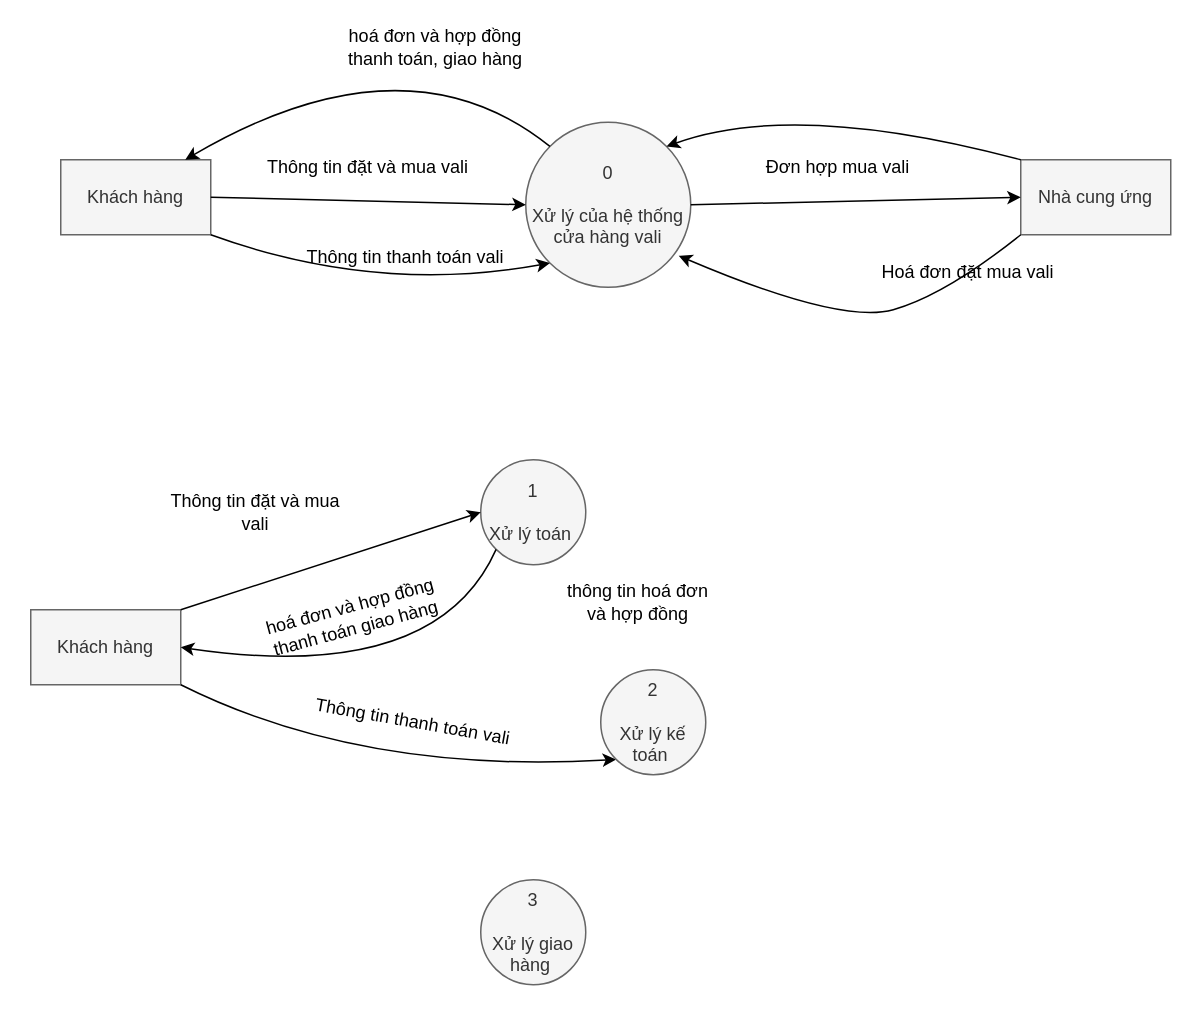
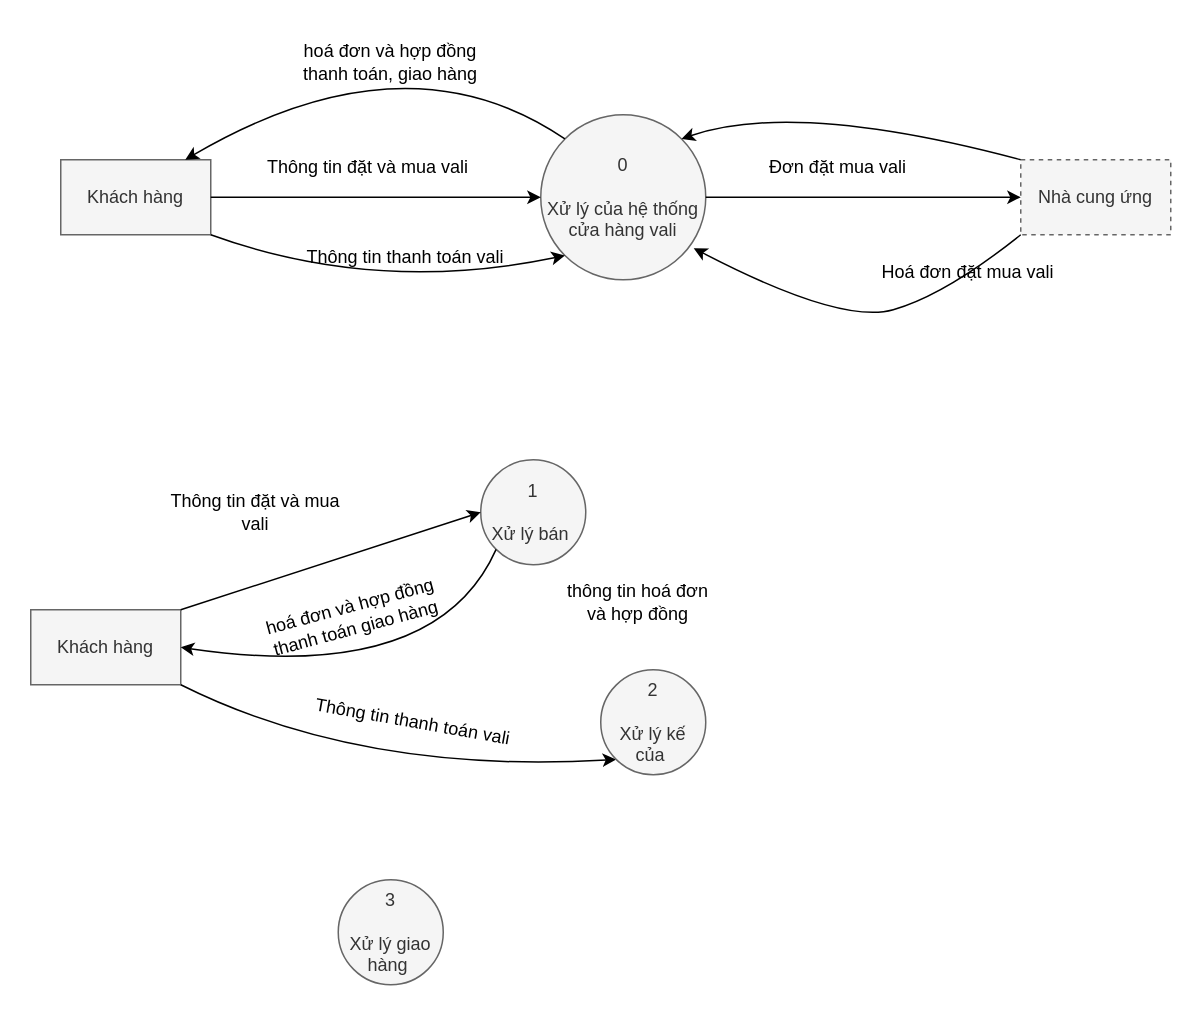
node "hoá đơn và hợp đồng thanh toán, giao hàng": moved (436, 47) -> (391, 62)
node "Đơn hợp mua vali": label "Đơn hợp mua vali" -> "Đơn đặt mua vali"
node "Nhà cung ứng": style solid -> dashed
node "0 Xử lý của hệ thống cửa hàng vali": moved (608, 205) -> (623, 197)
node "1 Xử lý toán": label "1 Xử lý toán" -> "1 Xử lý bán"
node "2 Xử lý kế toán": label "2 Xử lý kế toán" -> "2 Xử lý kế của"
node "3 Xử lý giao hàng": moved (533, 932) -> (391, 932)
